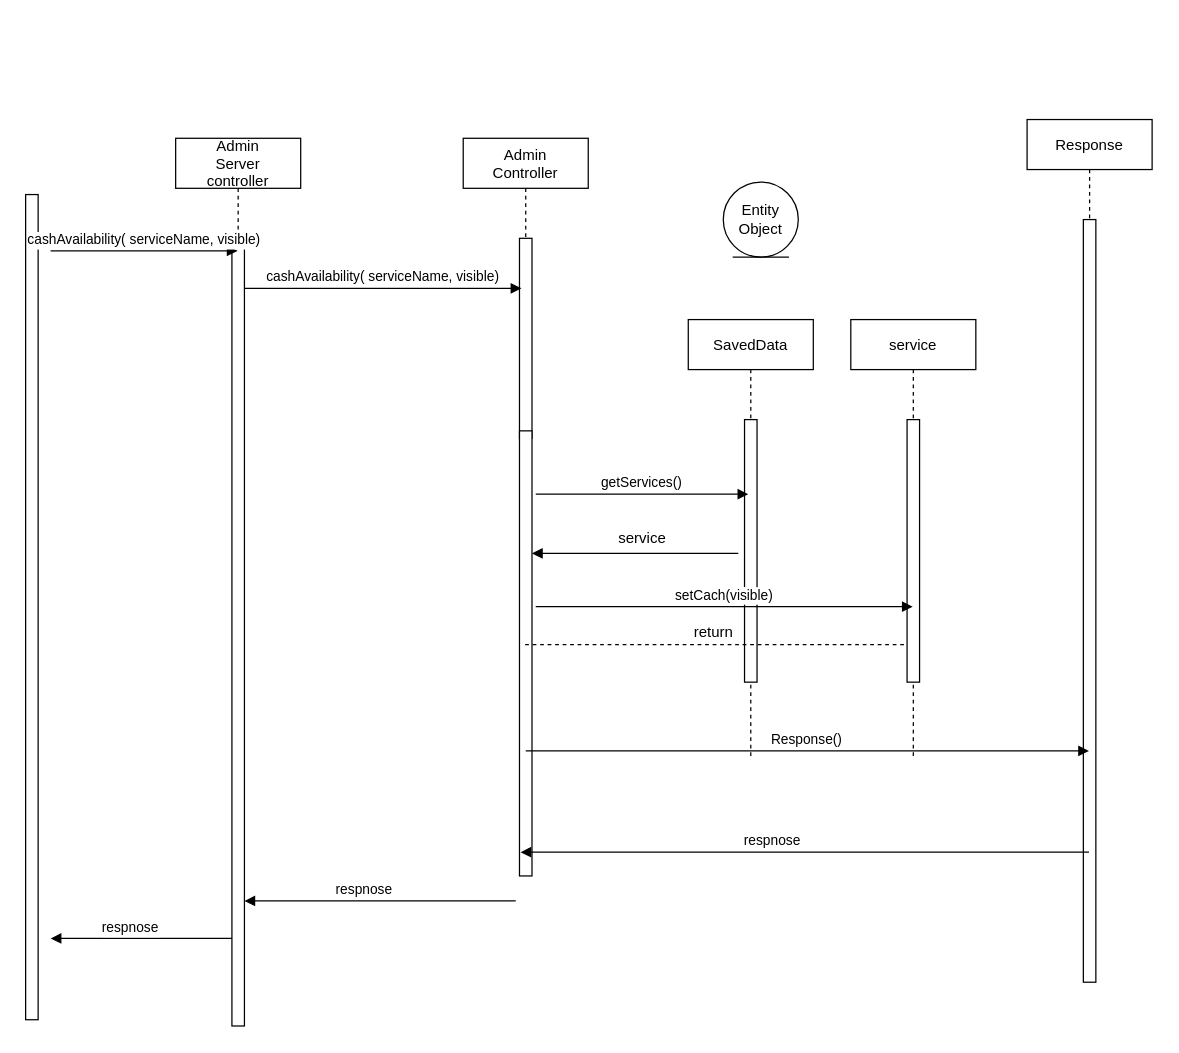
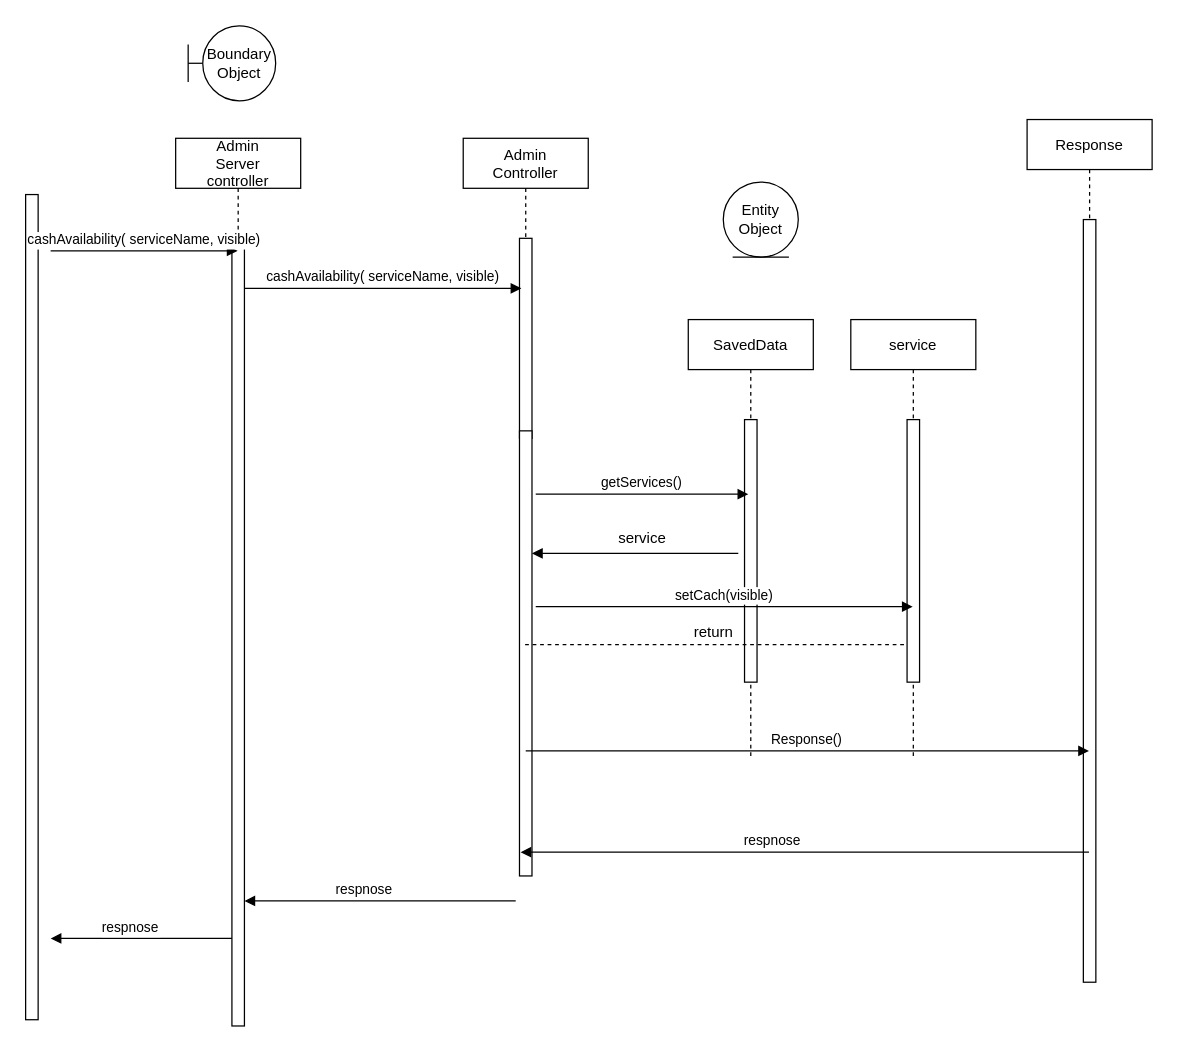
node "Boundary Object": added
